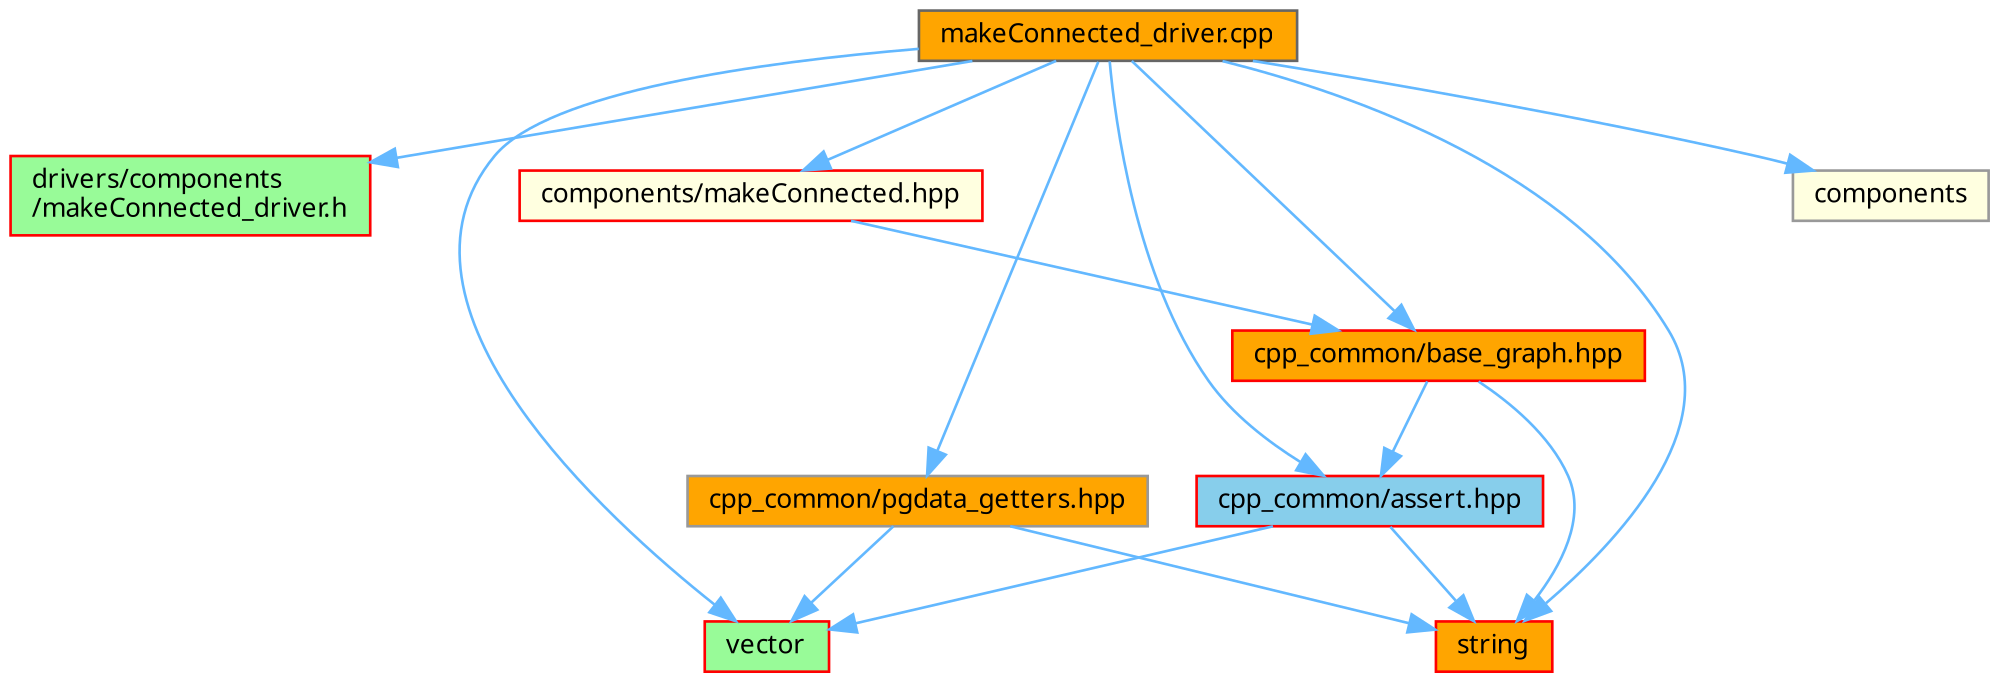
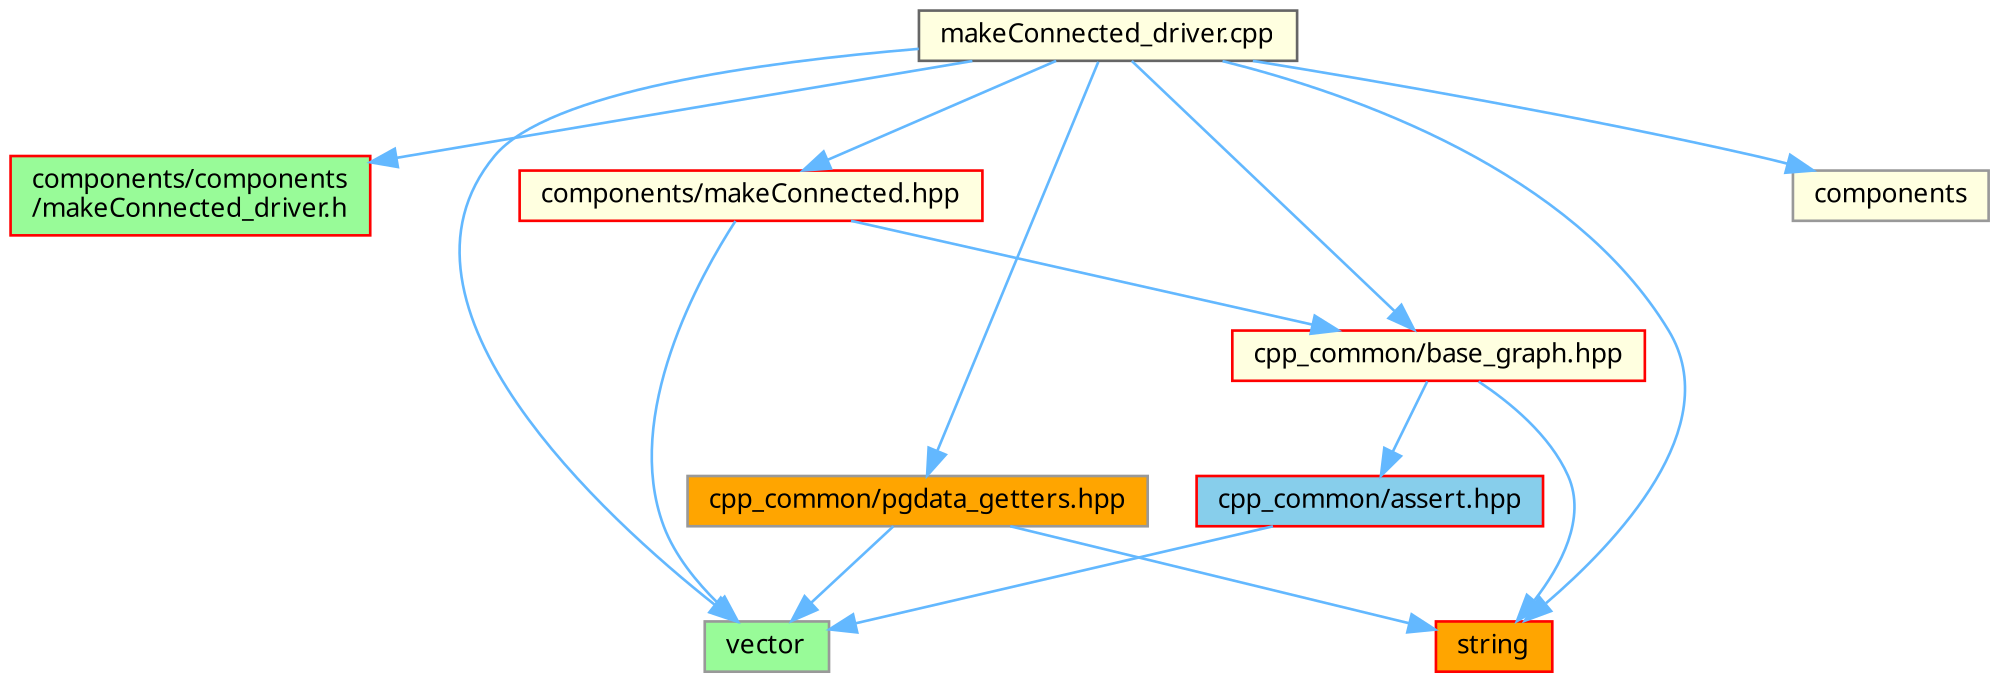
node "makeConnected_driver.cpp": fillcolor orange -> lightyellow
node "drivers/components /makeConnected_driver.h": label "drivers/components /makeConnected_driver.h" -> "components/components /makeConnected_driver.h"
edge "makeConnected_driver.cpp" -> "cpp_common/assert.hpp": removed
node "cpp_common/base_graph.hpp": fillcolor orange -> lightyellow
edge "components/makeConnected.hpp" -> "vector": added
edge "cpp_common/assert.hpp" -> "string": removed
node "vector": color red -> grey60
